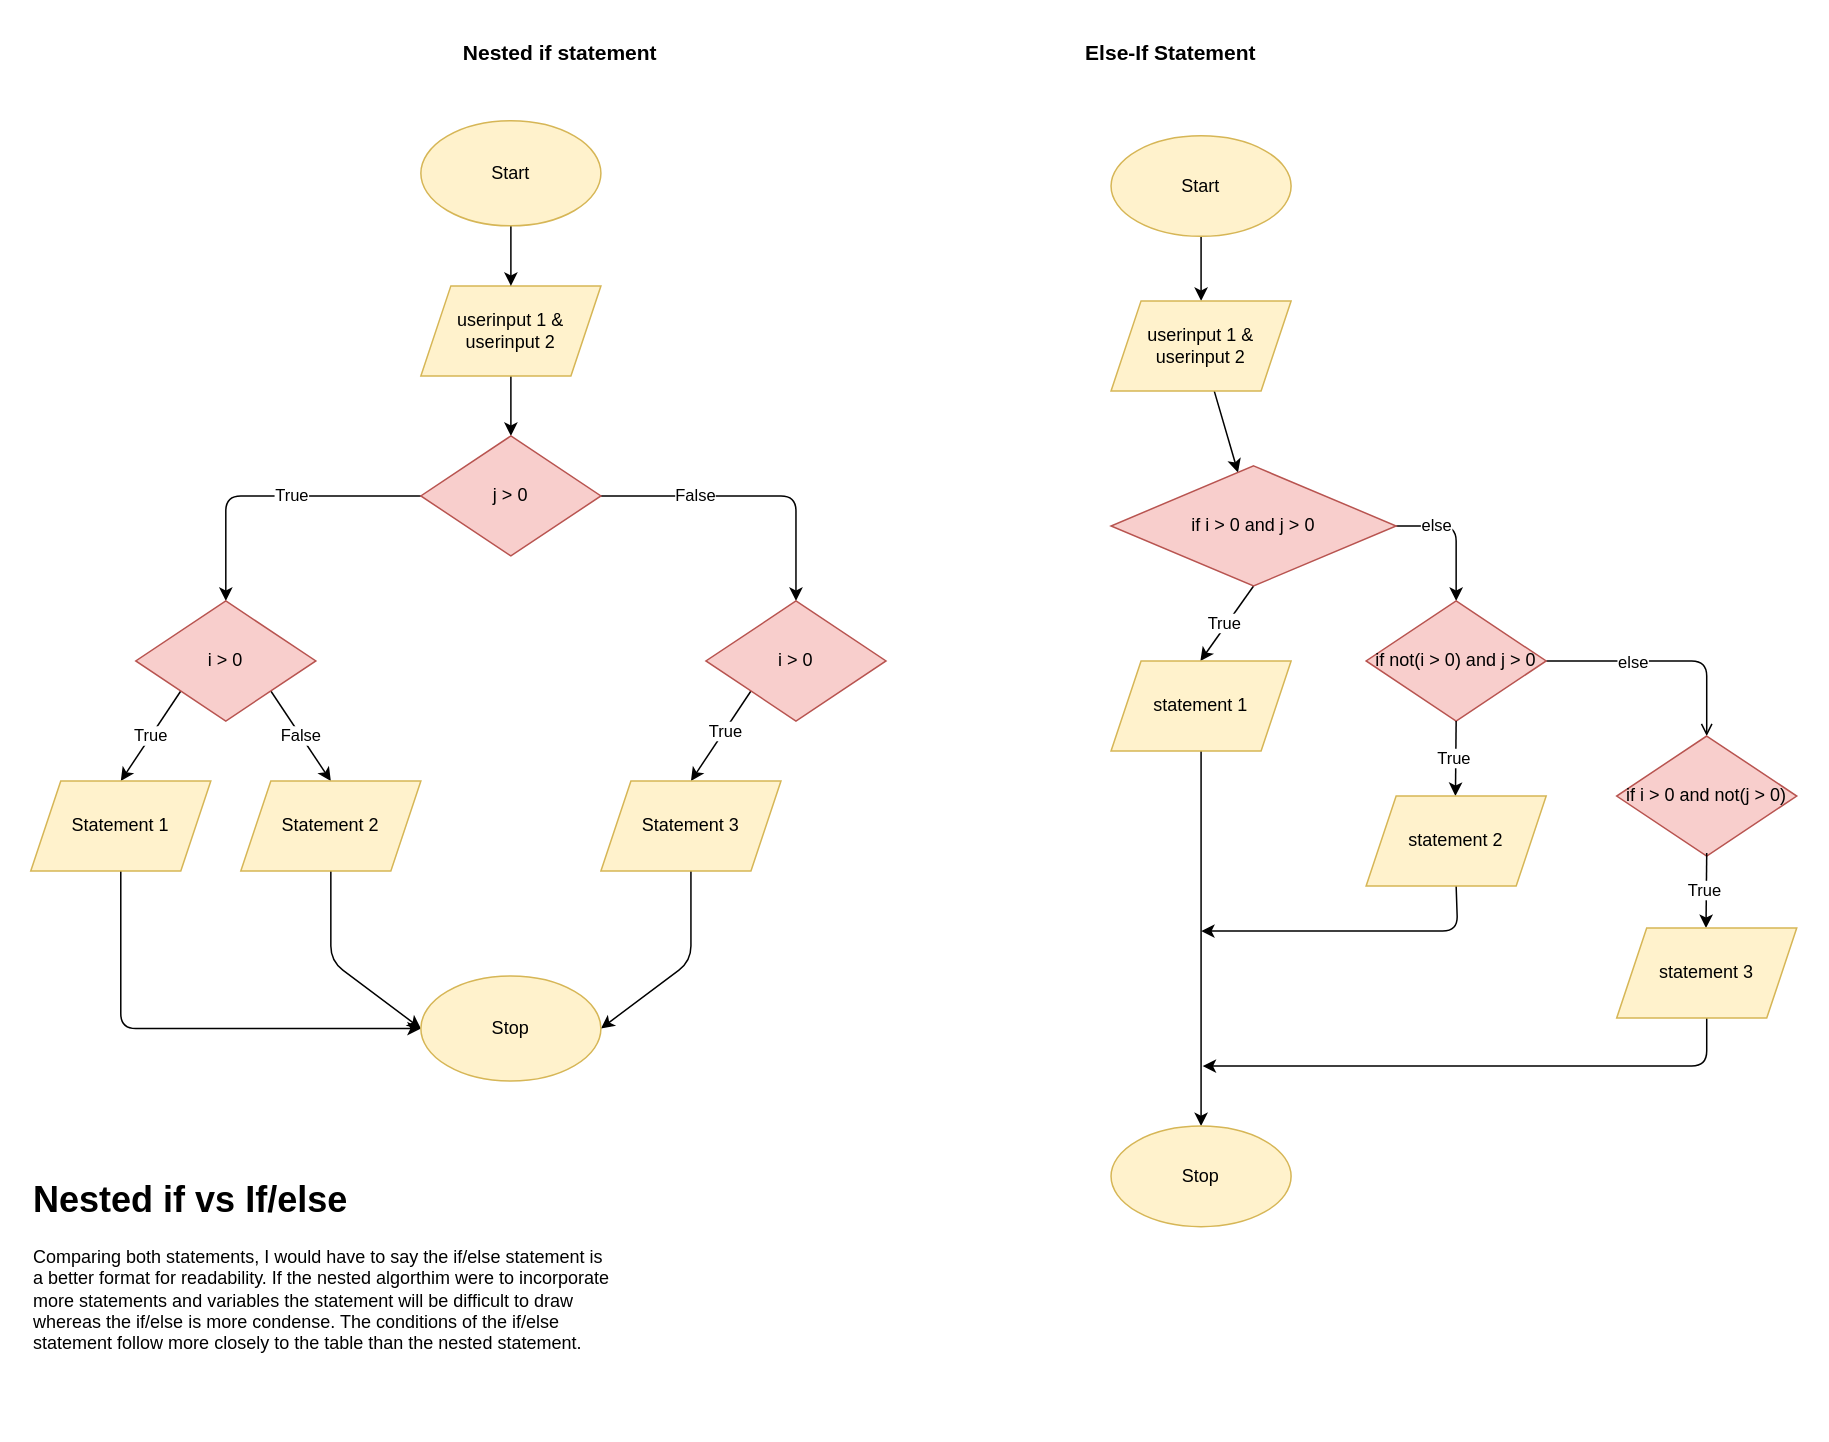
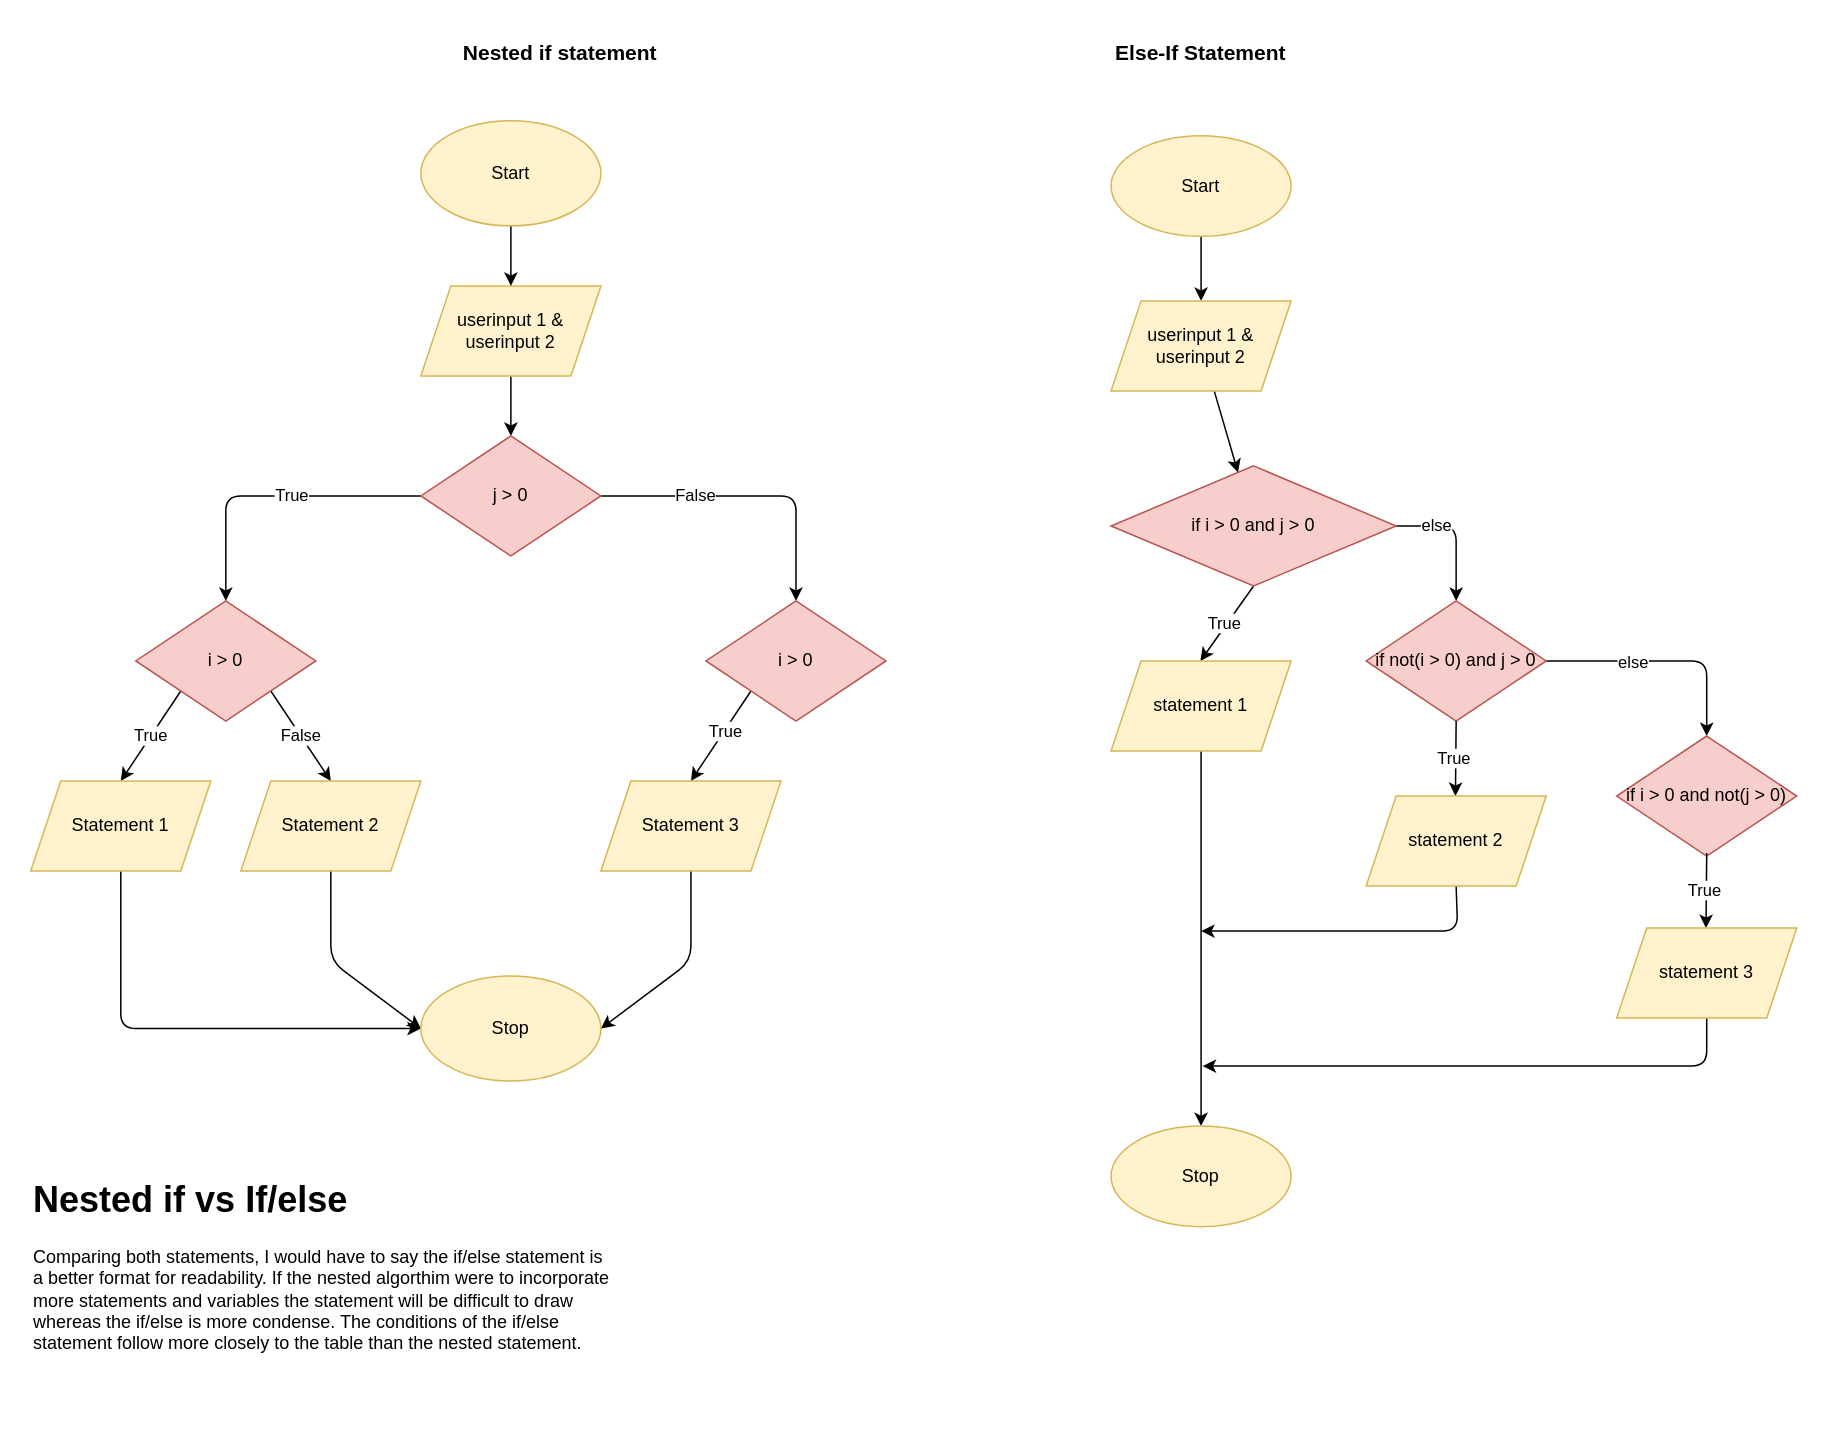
node "Else-If Statement": moved (1171, 53) -> (1201, 53)
edge "if not(i > 0) and j > 0" -> "if i > 0 and not(j > 0)": arrowhead open -> classic
